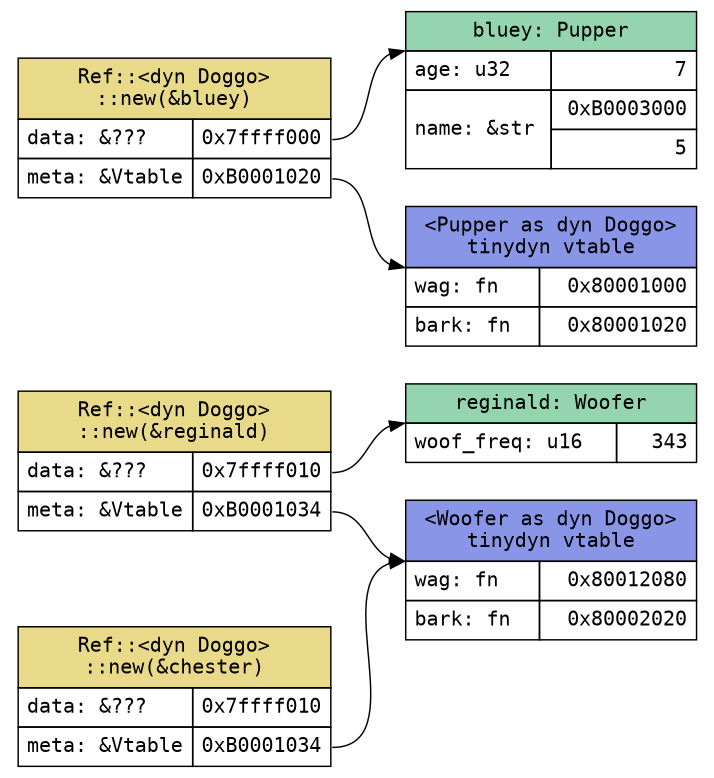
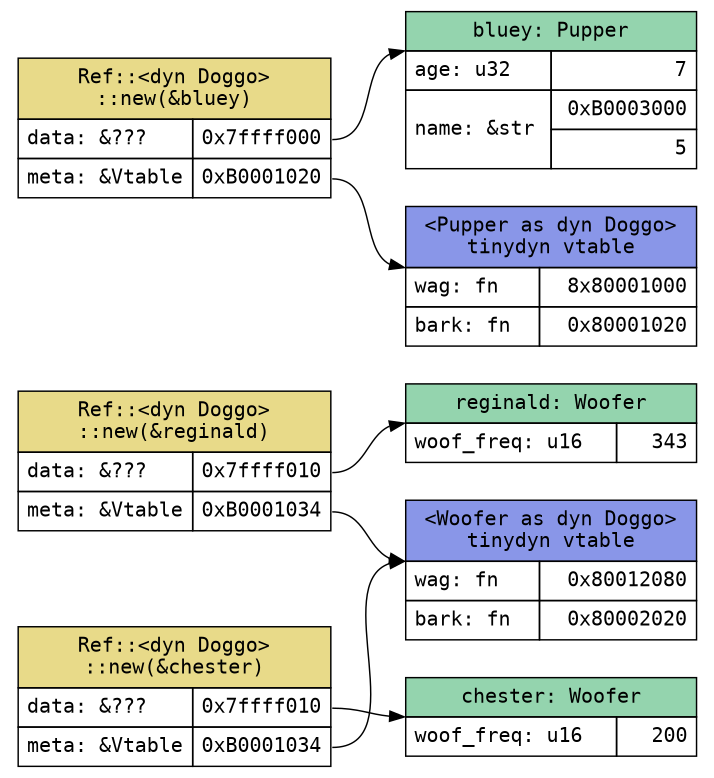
node "<Pupper as dyn Doggo>": text "0x80001000" -> "8x80001000"
node "chester: Woofer": added
